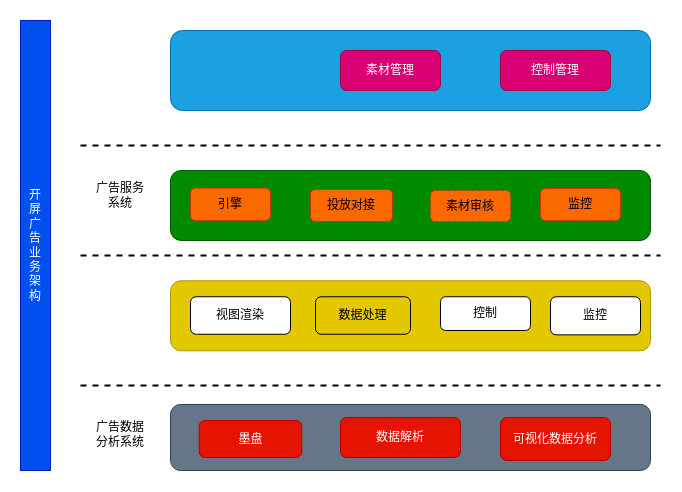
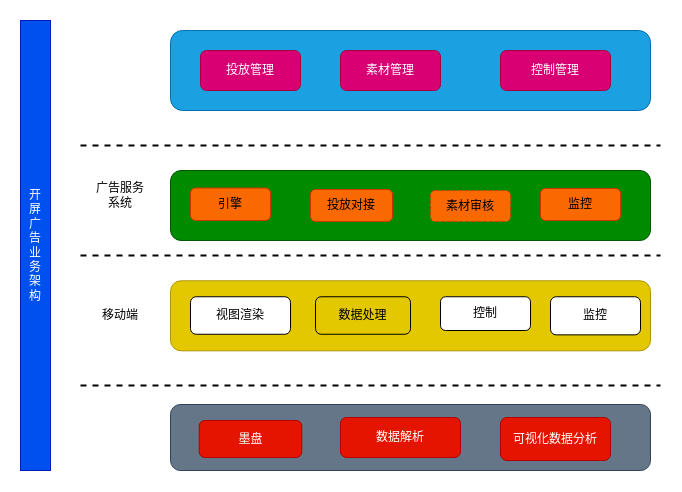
node "投放管理": added
node "移动端": added
node "广告数据分析系统": removed
